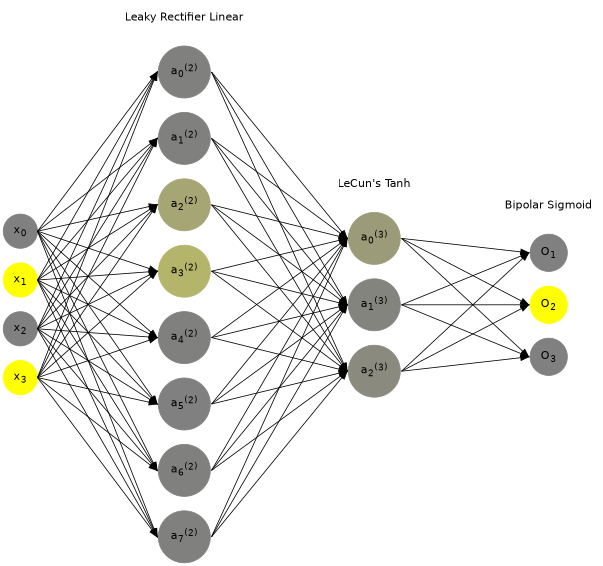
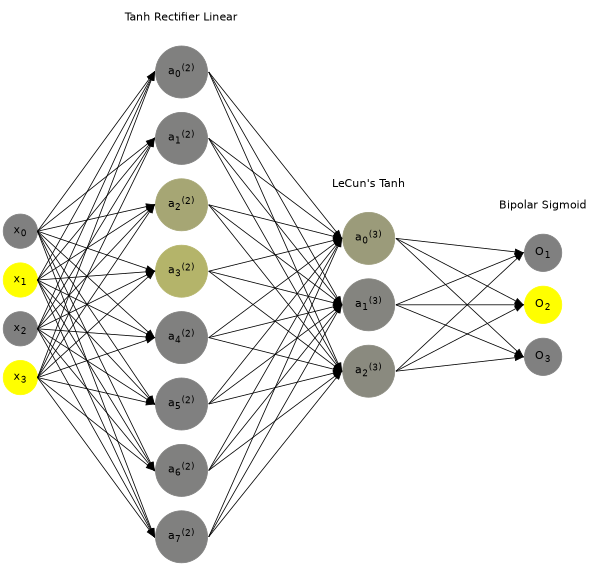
node "Leaky Rectifier Linear": label "Leaky Rectifier Linear" -> "Tanh Rectifier Linear"
